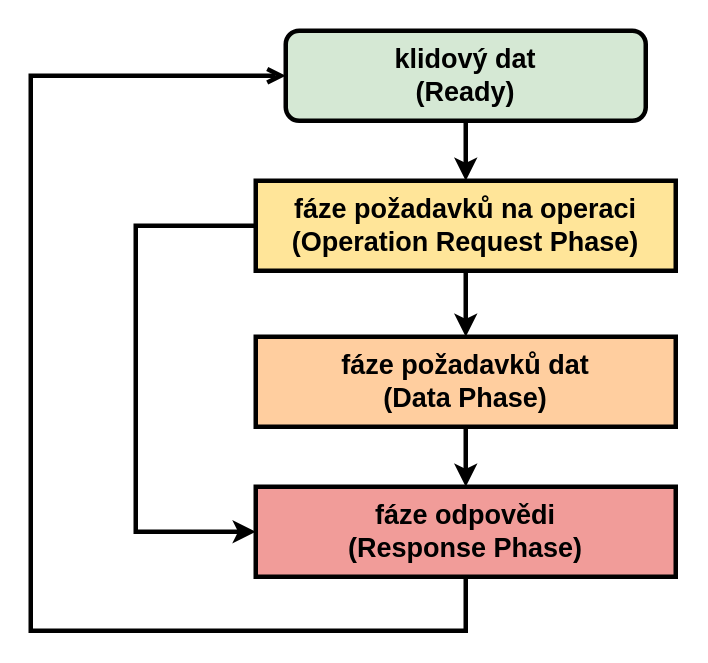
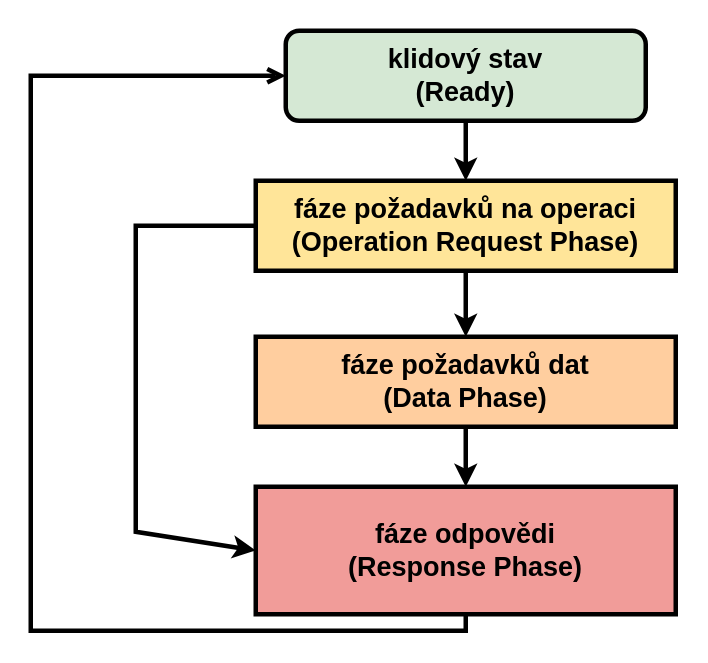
node "klidový dat (Ready)": label "klidový dat (Ready)" -> "klidový stav (Ready)"
node "fáze odpovědi (Response Phase)": size 420x90 -> 420x128
